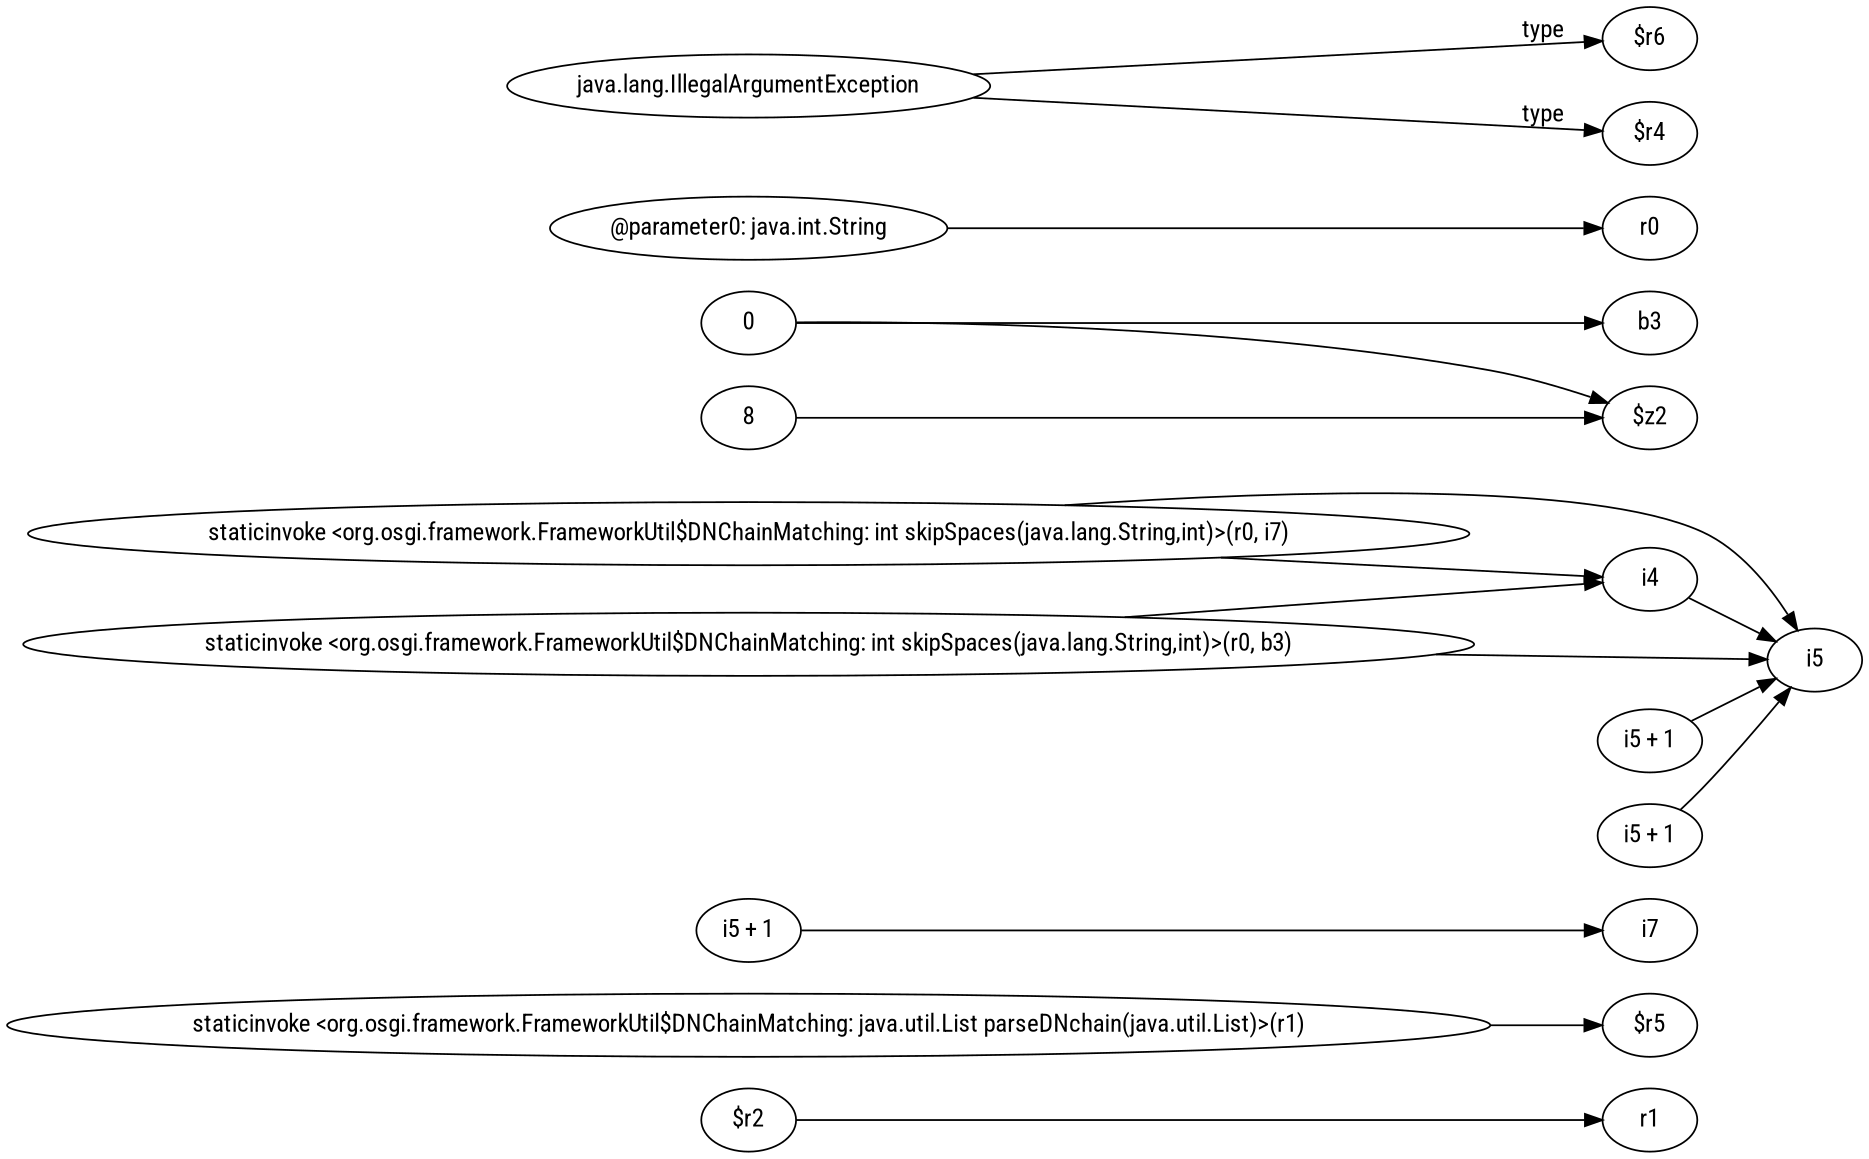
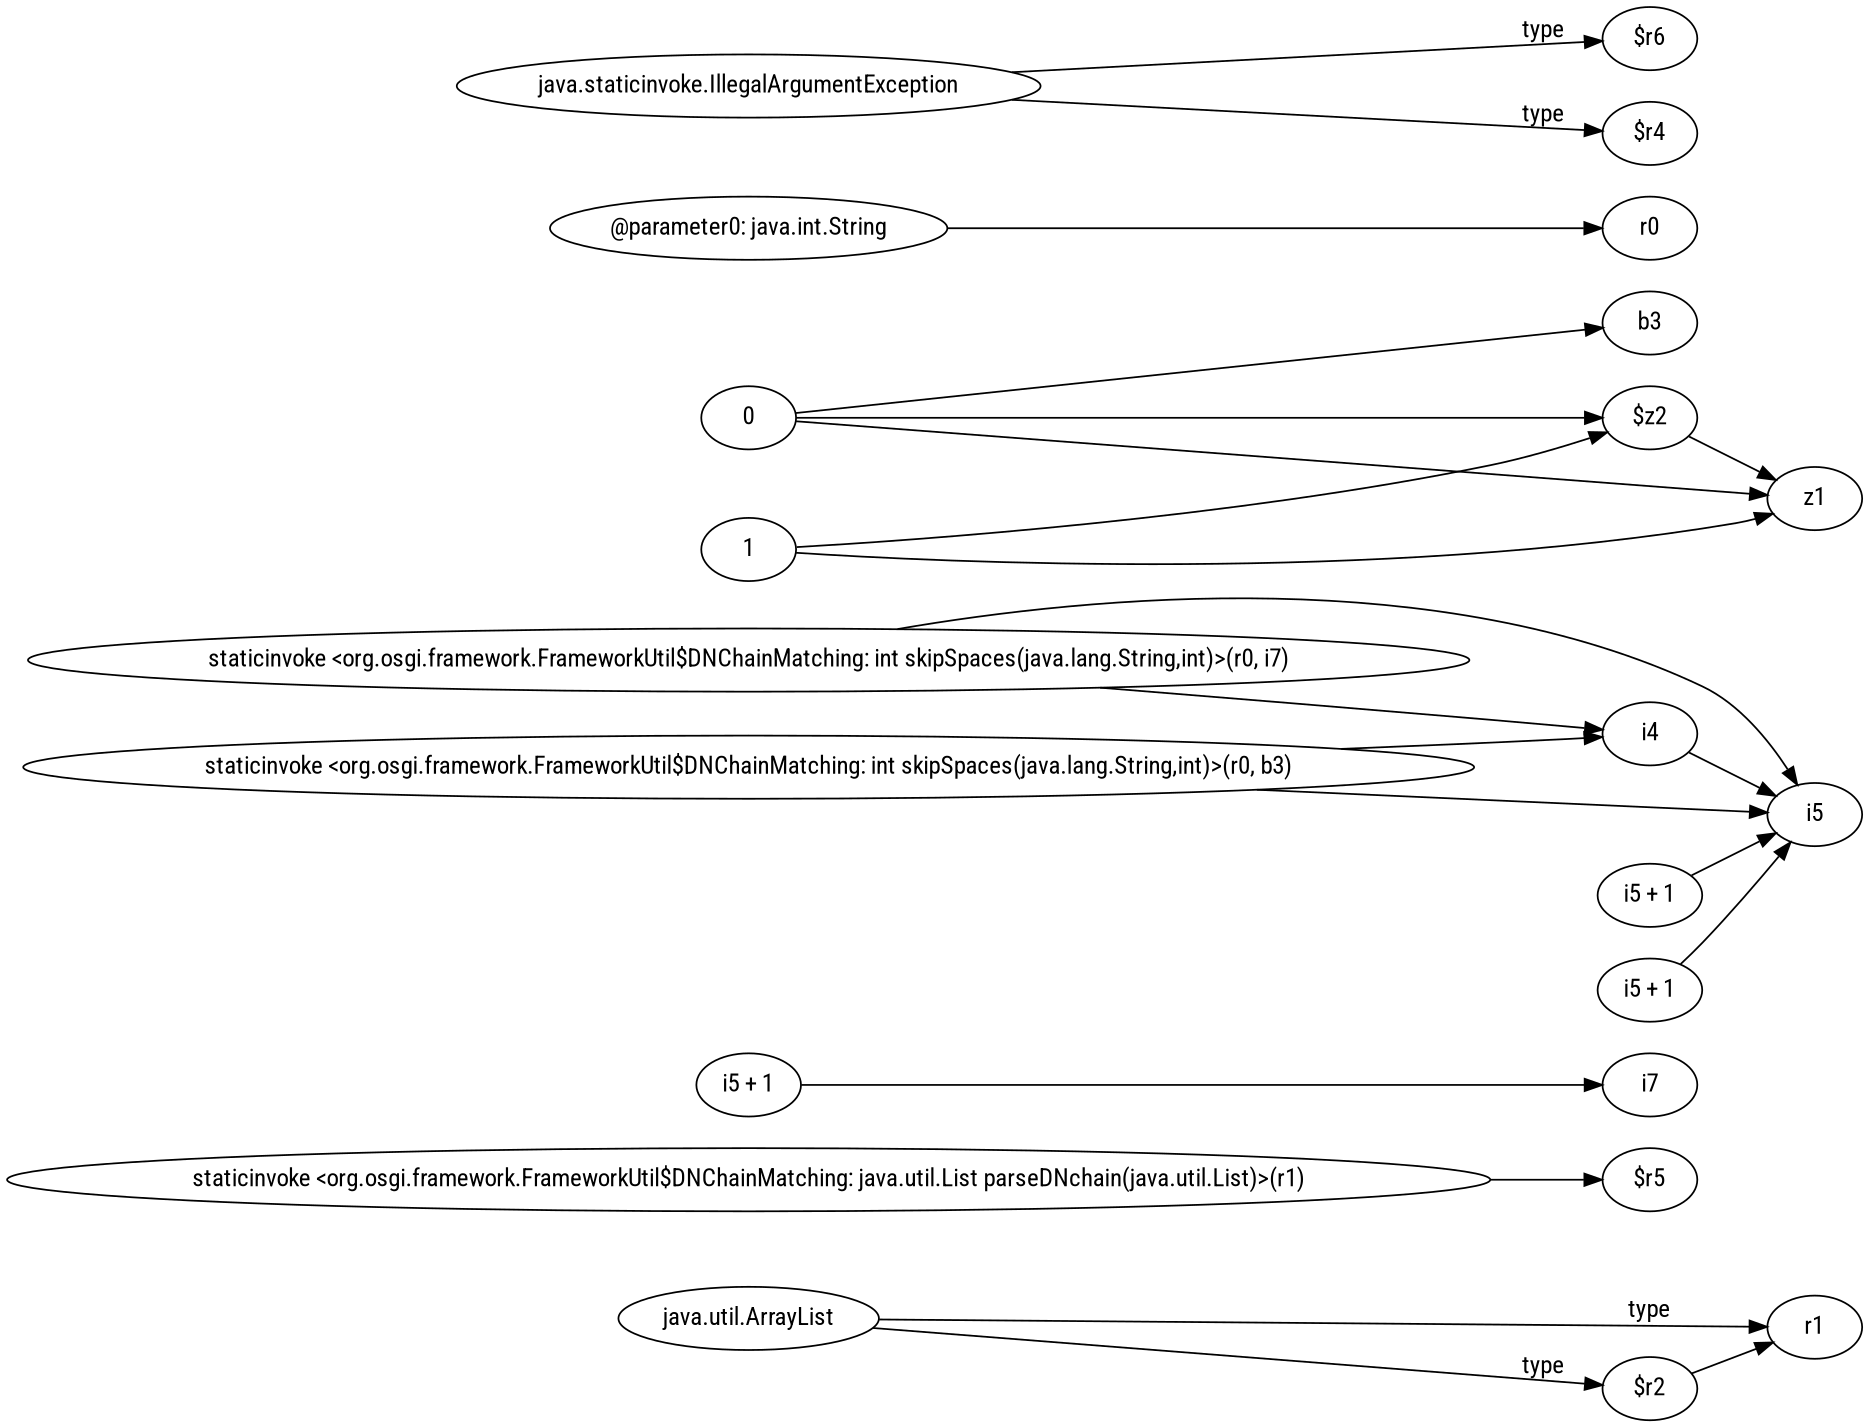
node "java.lang.IllegalArgumentException": label "java.lang.IllegalArgumentException" -> "java.staticinvoke.IllegalArgumentException"
node "8": label "8" -> "1"
node "z1": added
node "java.util.ArrayList": added
